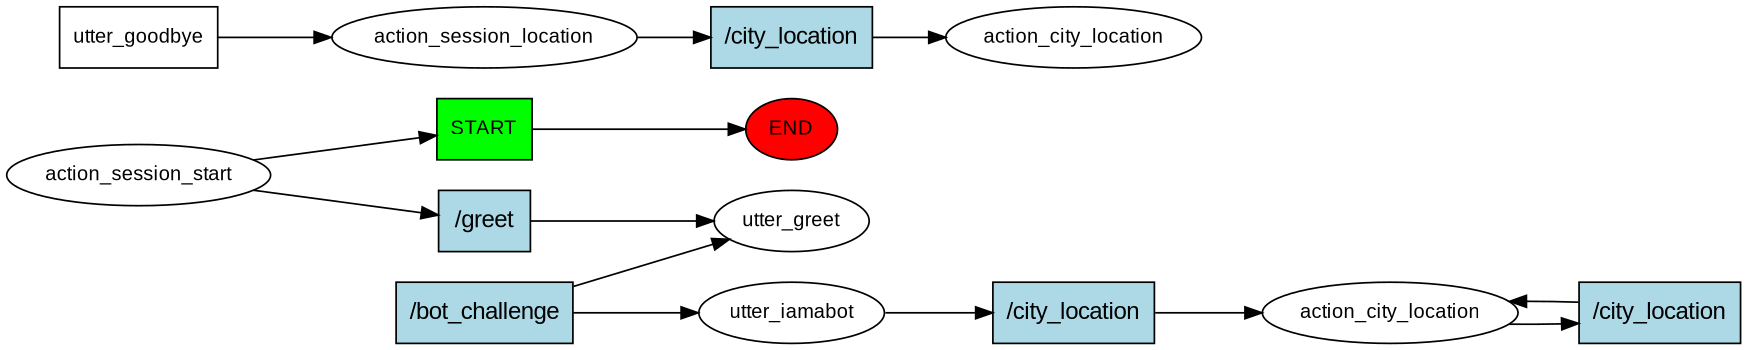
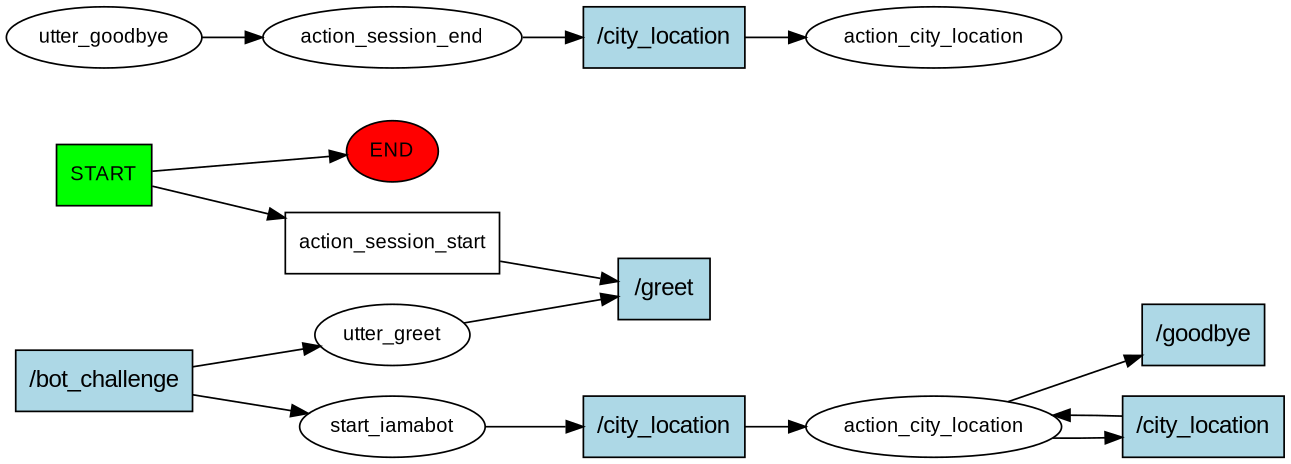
node "utter_goodbye": shape box -> ellipse
node "action_session_location": label "action_session_location" -> "action_session_end"
edge "action_session_start" -> "START": reversed
node "action_session_start": shape ellipse -> box
edge "/greet" -> "utter_greet": reversed
node "utter_iamabot": label "utter_iamabot" -> "start_iamabot"
node "/goodbye": added
